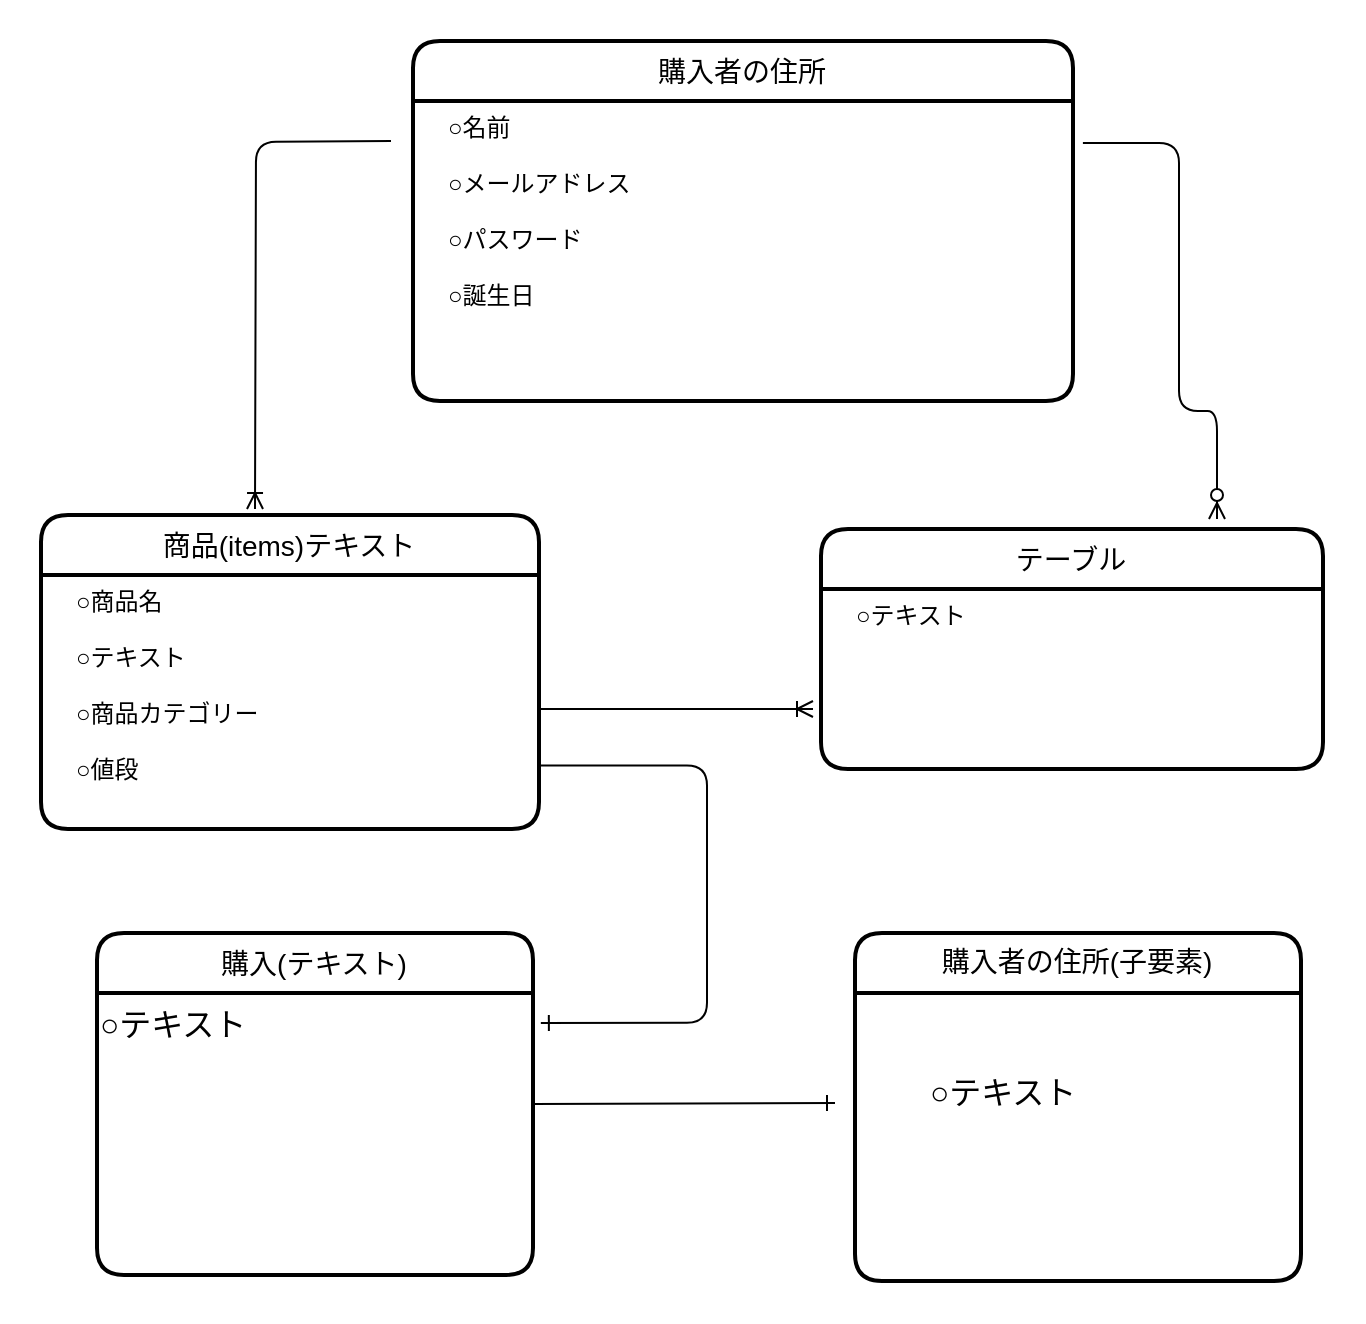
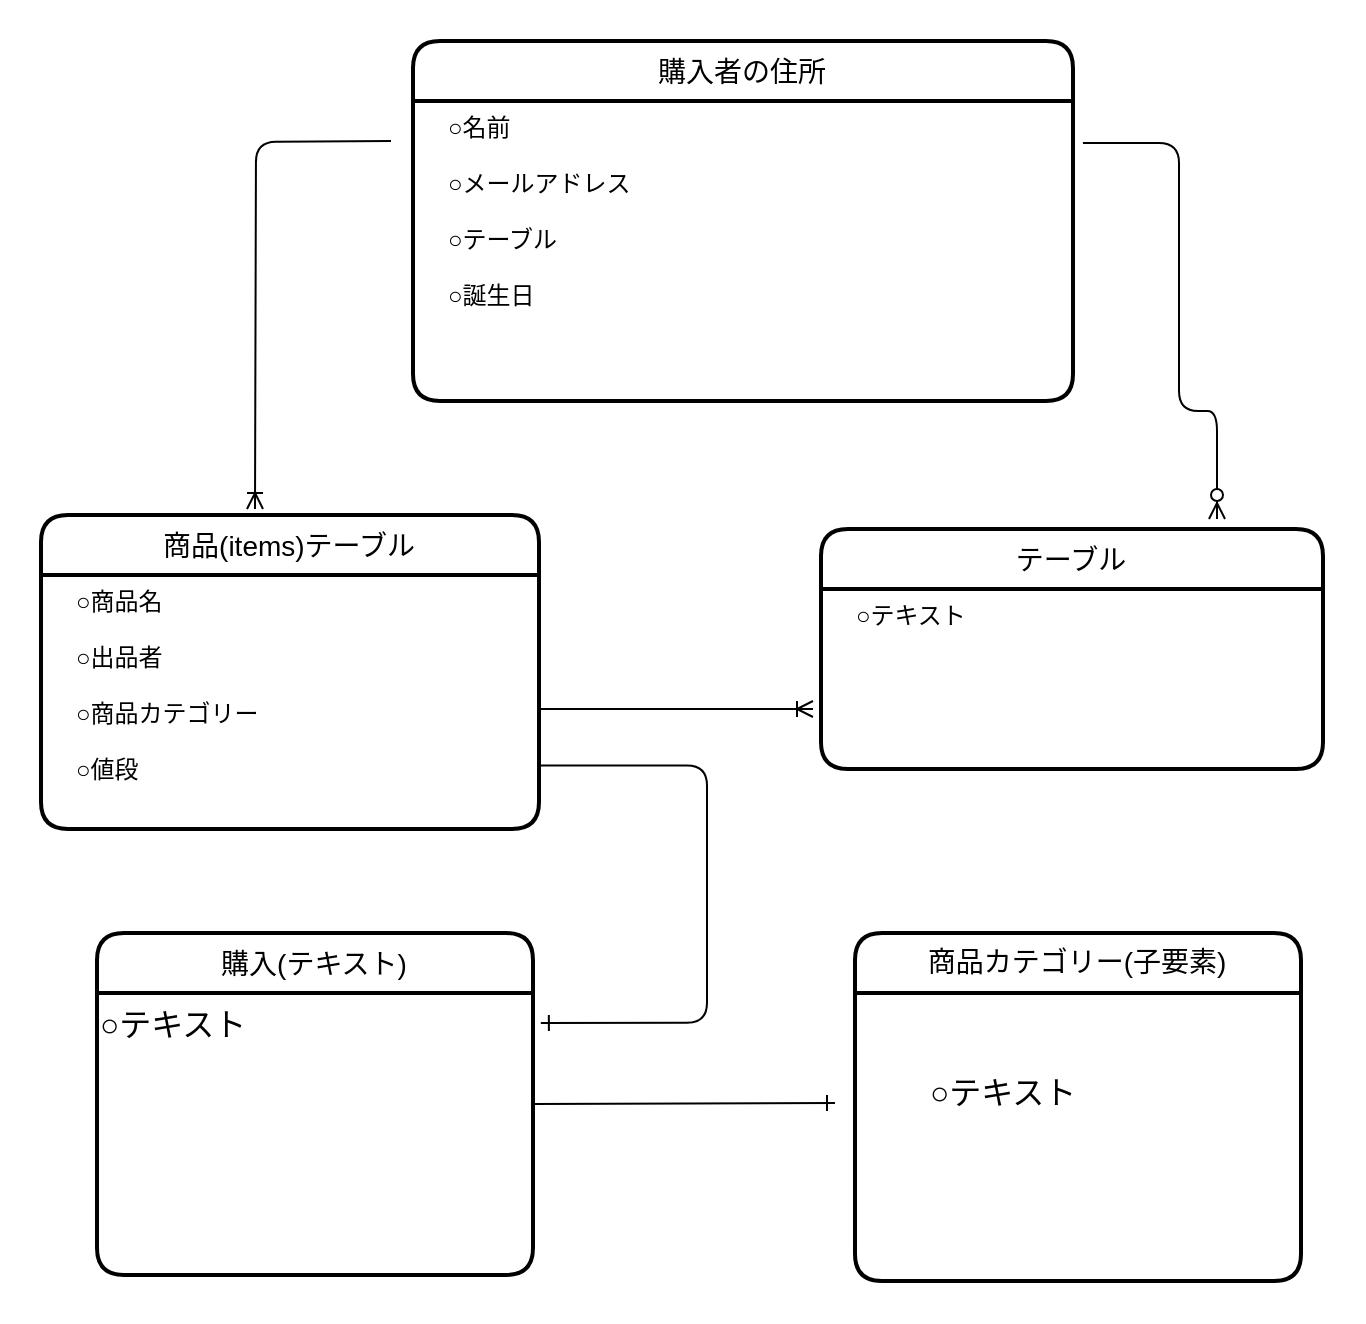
node "○名前 ○メールアドレス ○パスワード ○誕生日": label "○名前 ○メールアドレス ○パスワード ○誕生日" -> "○名前 ○メールアドレス ○テーブル ○誕生日"
node "商品(items)テキスト": label "商品(items)テキスト" -> "商品(items)テーブル"
node "○商品名 ○テキスト ○商品カテゴリー ○値段": label "○商品名 ○テキスト ○商品カテゴリー ○値段" -> "○商品名 ○出品者 ○商品カテゴリー ○値段"
node "購入者の住所(子要素)": label "購入者の住所(子要素)" -> "商品カテゴリー(子要素)"
